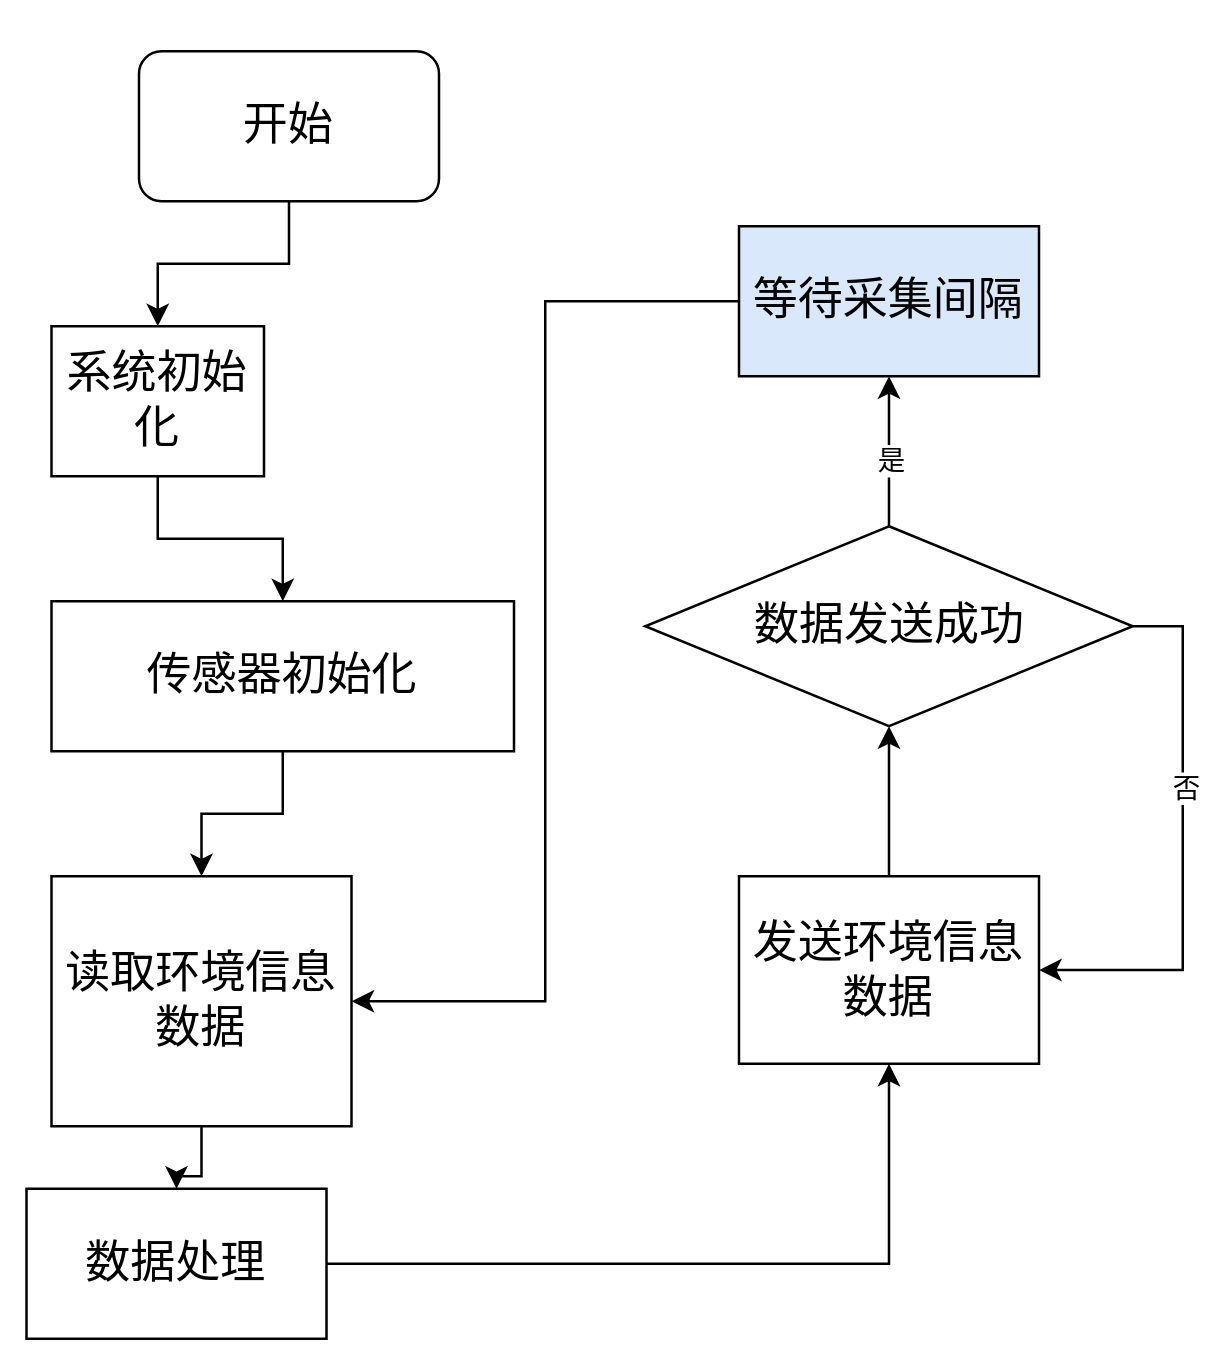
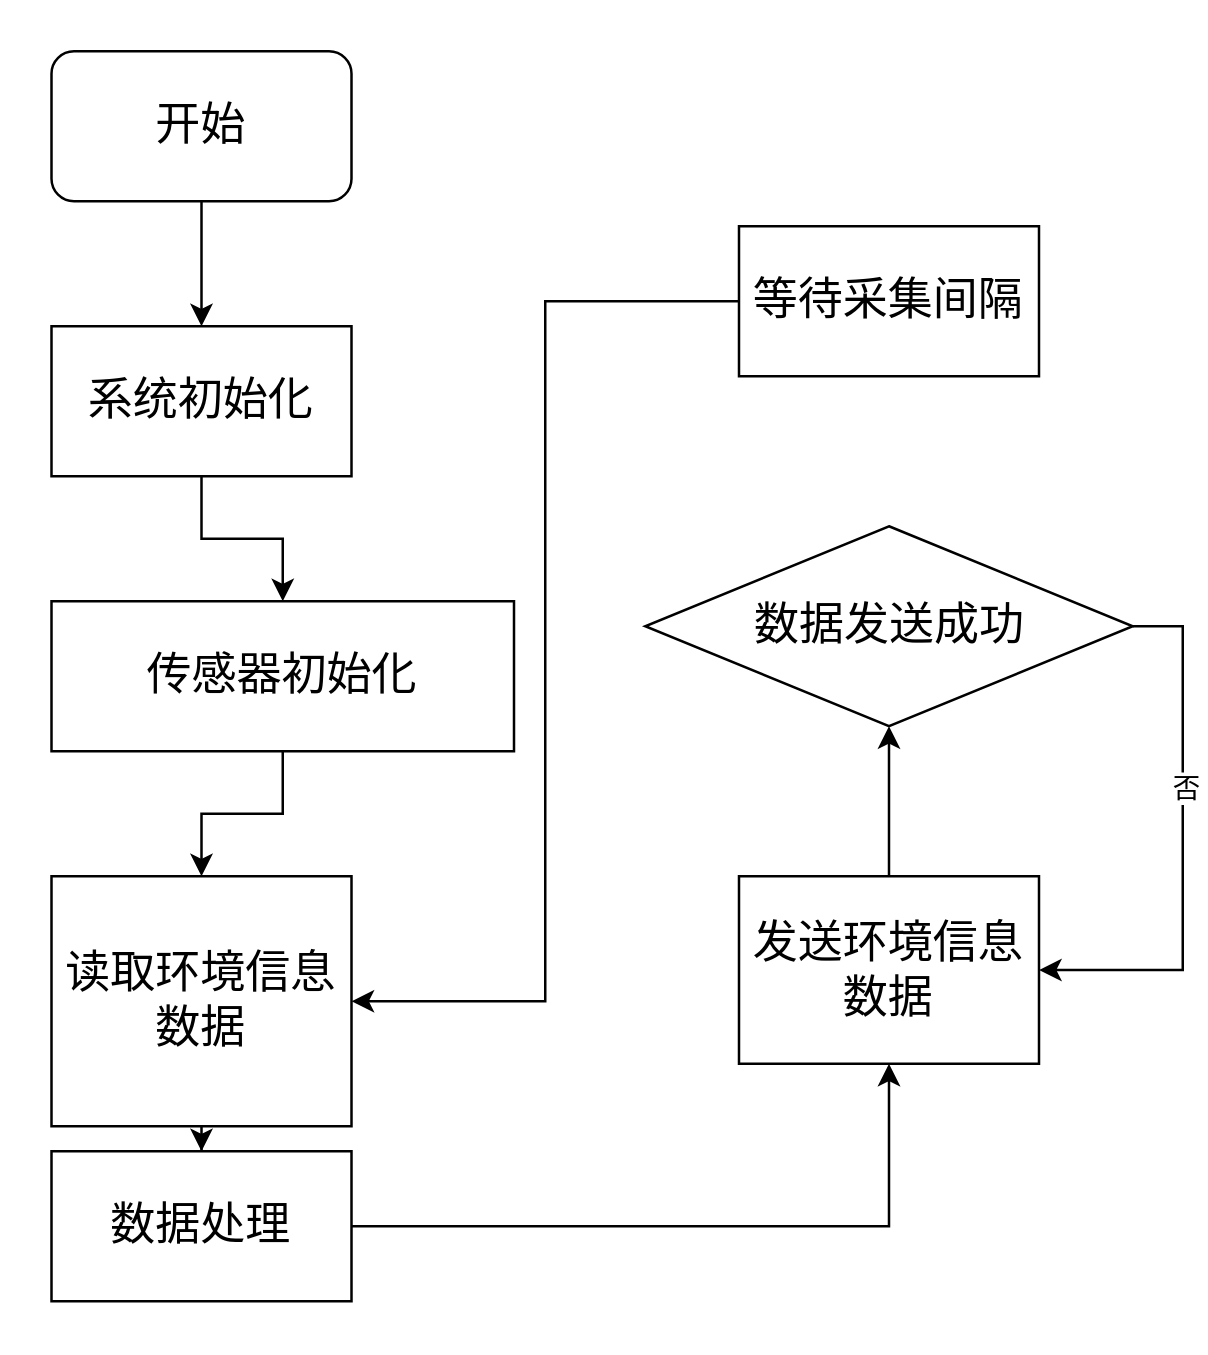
node "开始": moved (289, 126) -> (201, 126)
node "等待采集间隔": fillcolor #dae8fc -> #ffffff
node "系统初始化": size 213x150 -> 300x150
edge "数据发送成功" -> "等待采集间隔": removed, label "是"
node "数据处理": moved (176, 1264) -> (201, 1226)
